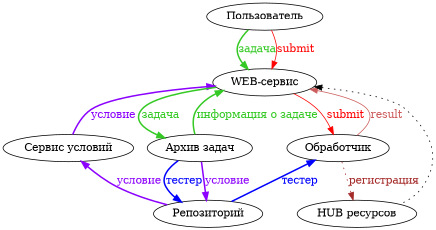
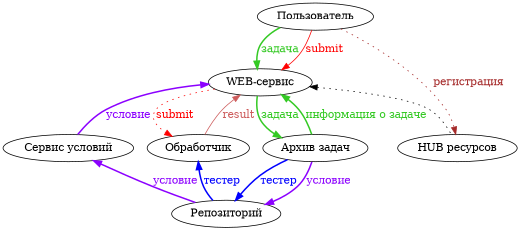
edge "WEB-сервис" -> "Обработчик": style solid -> dotted
edge "Обработчик" -> "HUB ресурсов": now "Пользователь" -> "HUB ресурсов"
